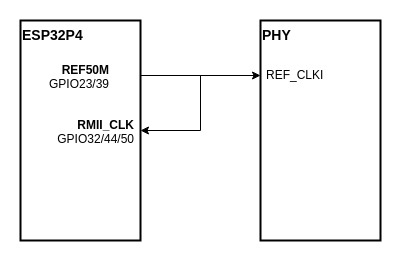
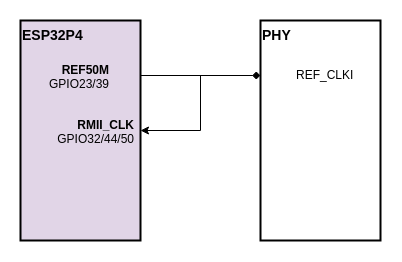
edge "ESP32P4" -> "PHY": arrowhead classic -> diamond
node "REF_CLKI": moved (301, 76) -> (331, 76)
node "ESP32P4": fillcolor #ffffff -> #e1d5e7
